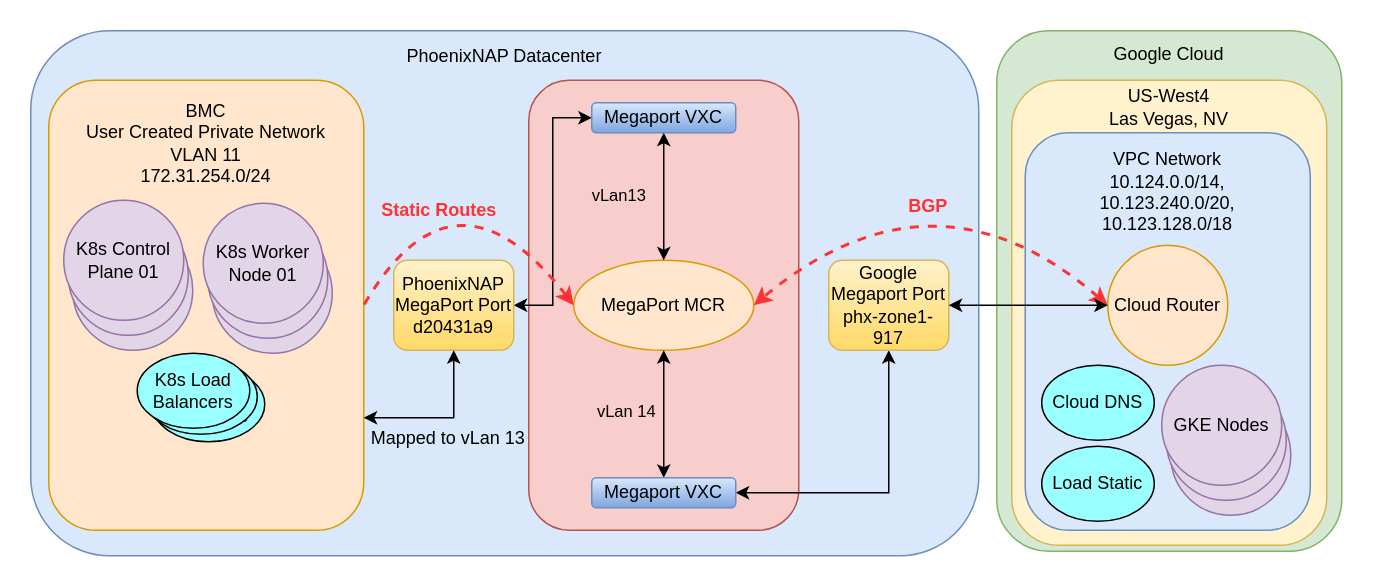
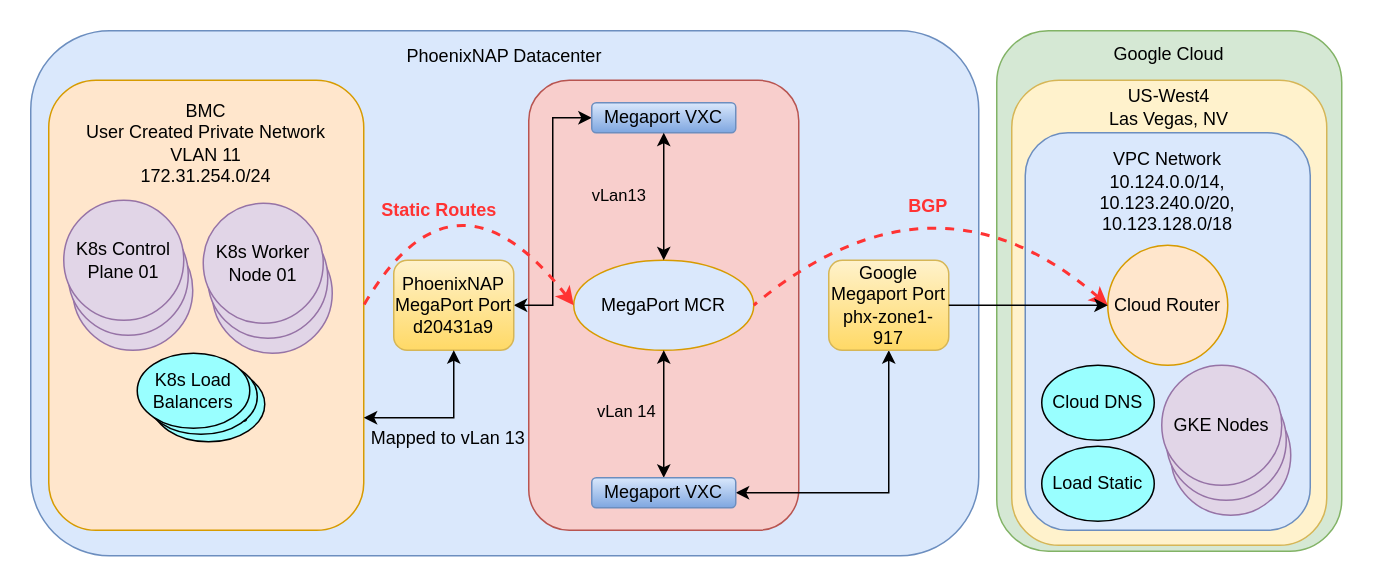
edge "MegaPort MCR" -- "Cloud Router": arrowhead classic -> none
node "MegaPort MCR": fillcolor #ffe6cc -> #dae8fc
edge "Google Megaport Port phx-zone1-917" -- "Cloud Router": arrowhead classic -> none
